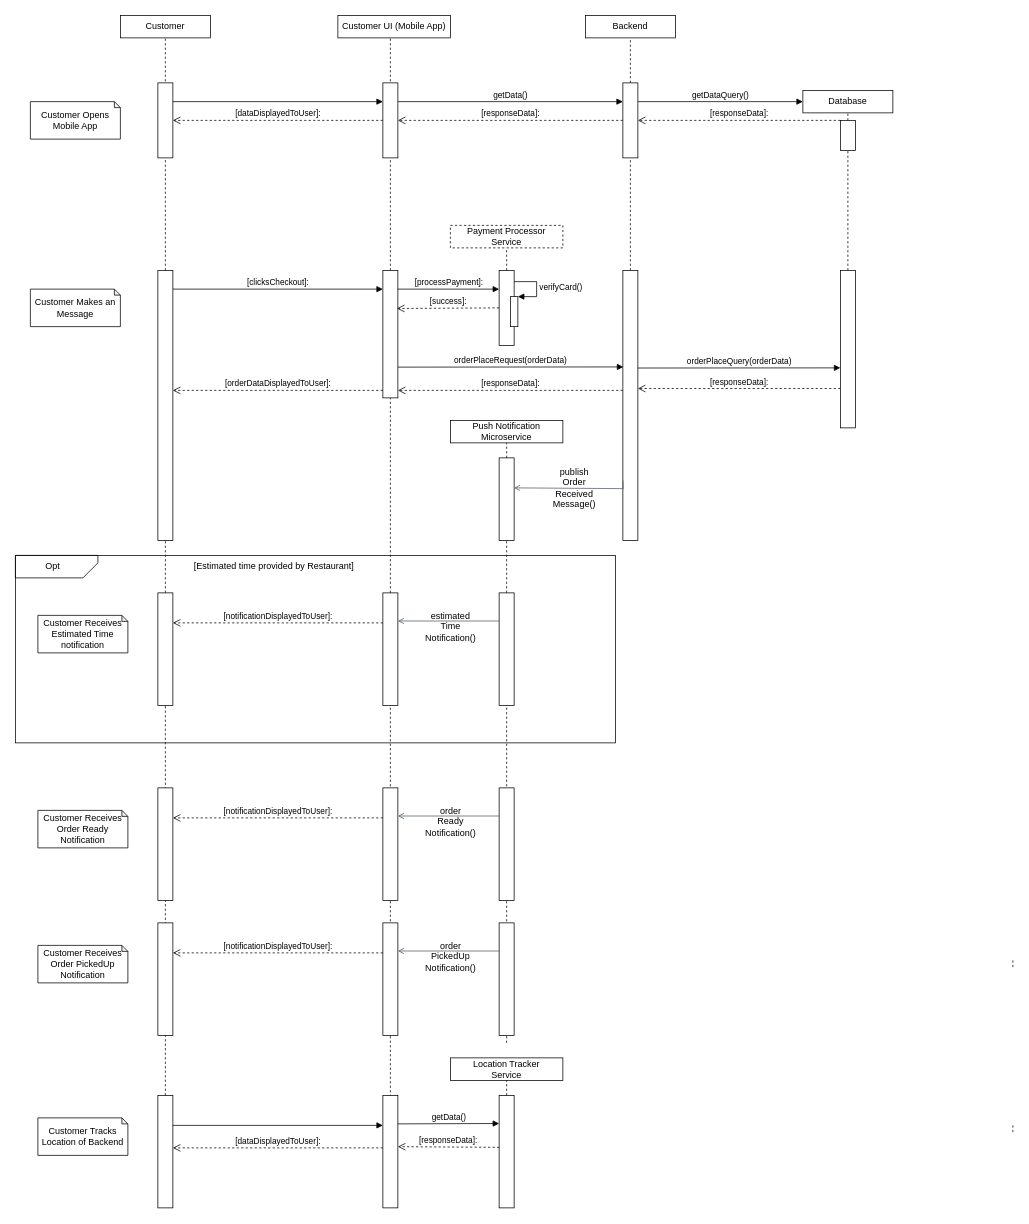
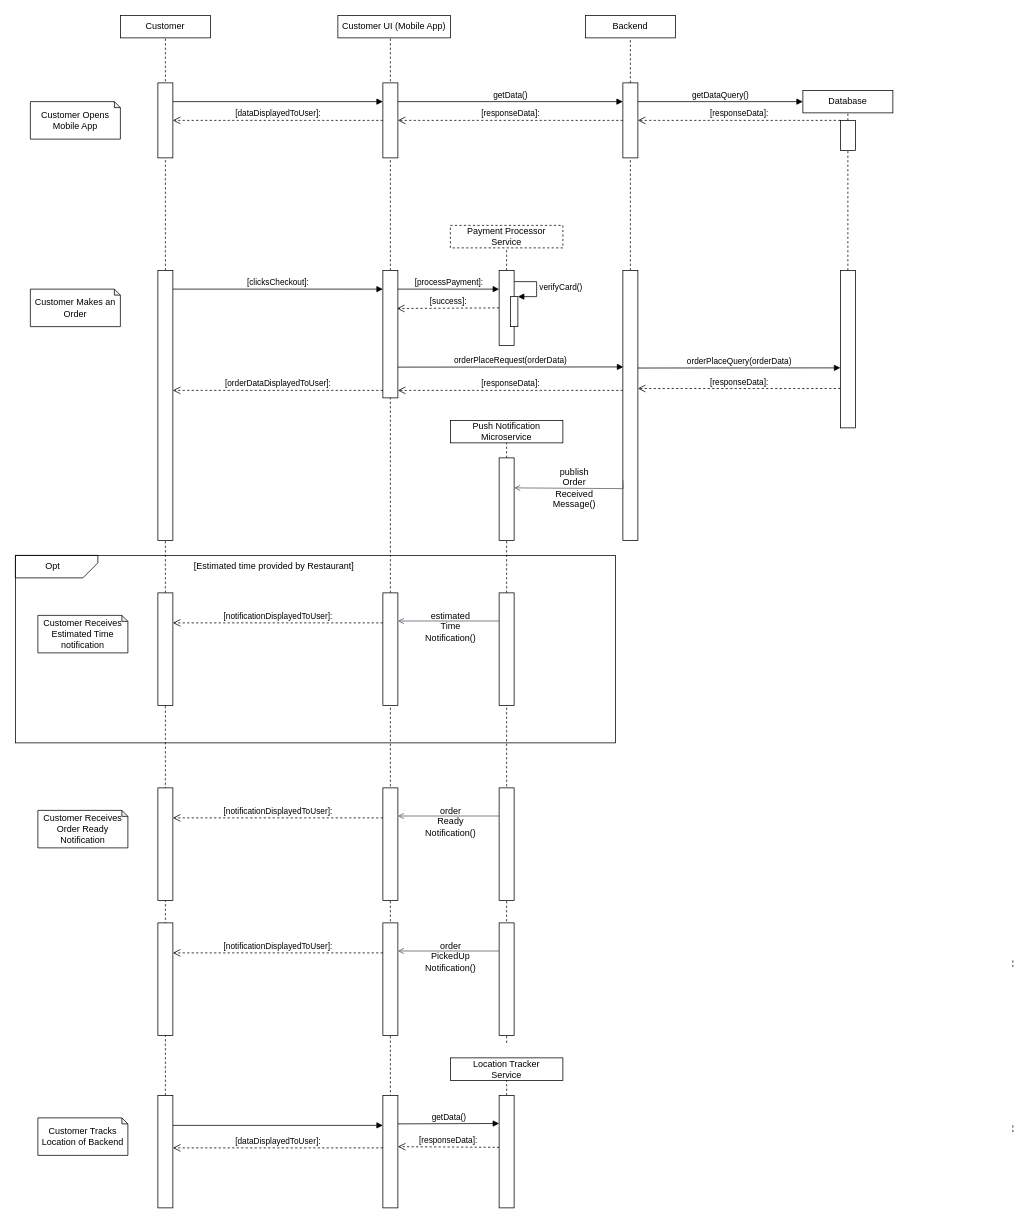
node "Customer Makes an Message": label "Customer Makes an Message" -> "Customer Makes an Order"
node "Customer Receives Order PickedUp Notification": removed
